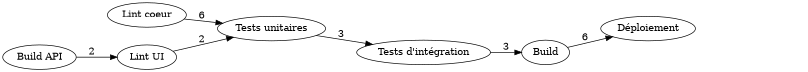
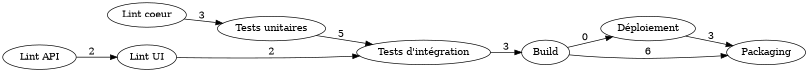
edge "Lint coeur" -> "Tests unitaires": label "6" -> "3"
edge "Tests unitaires" -> "Tests d'intégration": label "3" -> "5"
edge "Build" -> "Déploiement": label "6" -> "0"
edge "Lint UI" -> "Tests unitaires": now "Lint UI" -> "Tests d'intégration"
node "Packaging": added
node "Build API": label "Build API" -> "Lint API"
